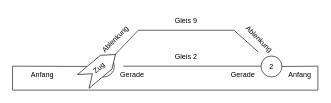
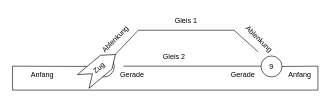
node "Gleis 9": label "Gleis 9" -> "Gleis 1"
node "Gleis 2": moved (186, 57) -> (174, 57)
node "2": label "2" -> "9"
